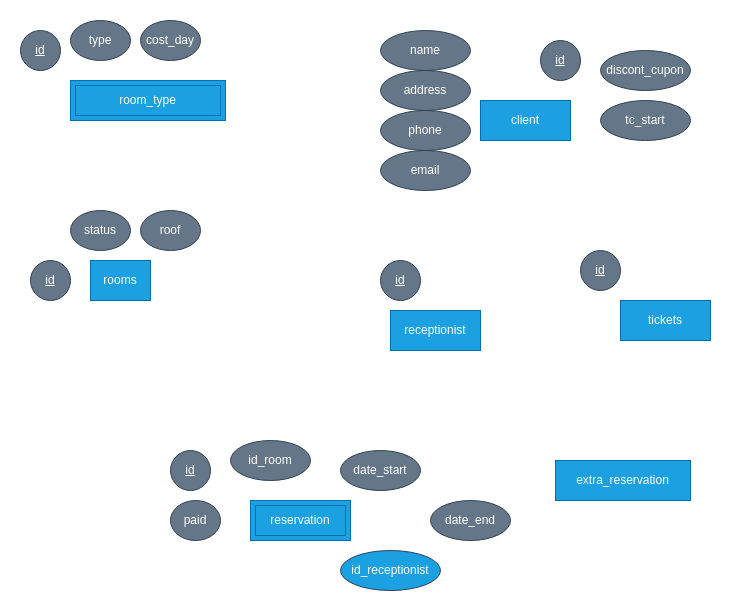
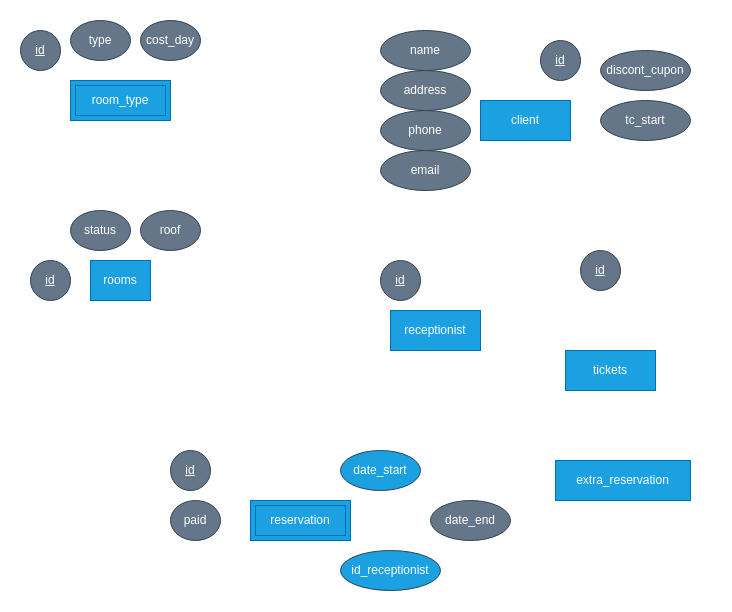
node "room_type": size 155x40 -> 100x40
node "tickets": moved (666, 321) -> (611, 371)
node "id_room": removed
node "date_start": fillcolor #647687 -> #1ba1e2
